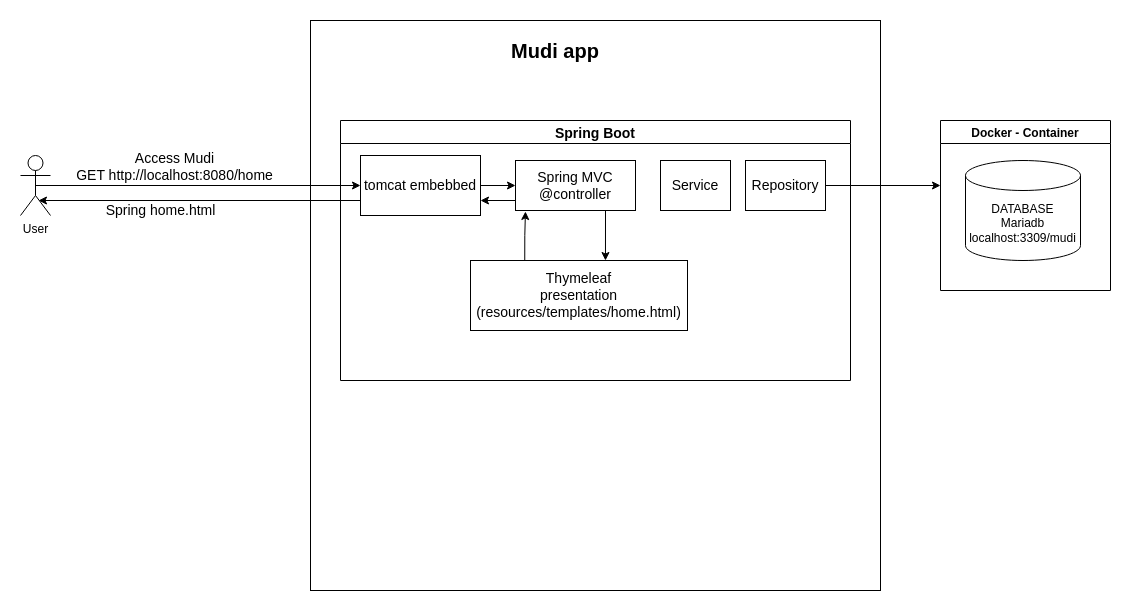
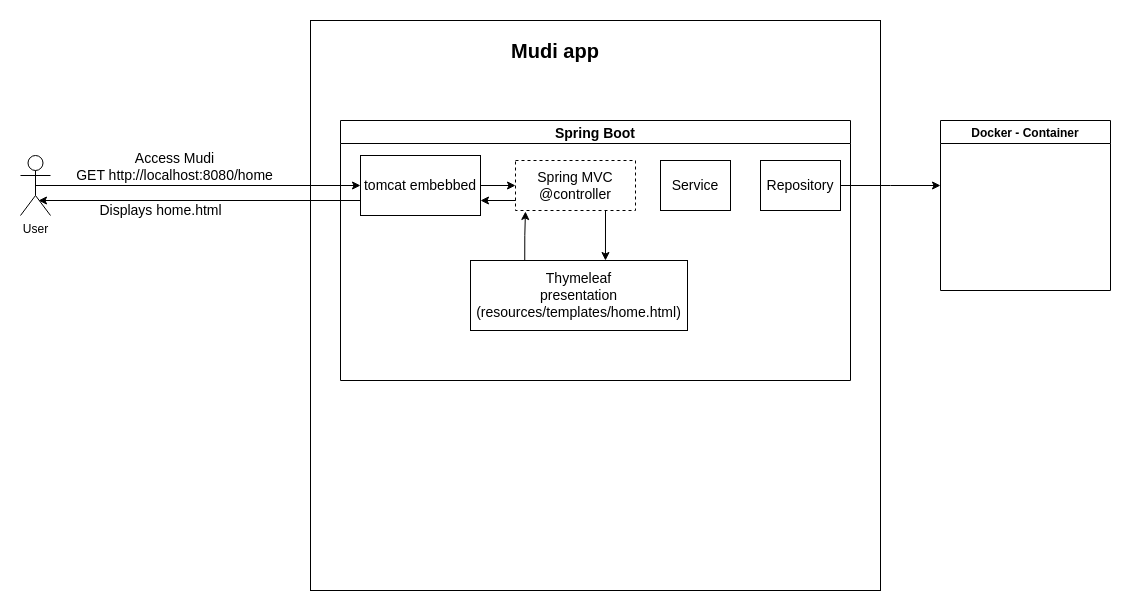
node "Spring MVC @controller": style solid -> dashed
node "Repository": moved (786, 186) -> (801, 186)
node "Spring home.html": label "Spring home.html" -> "Displays home.html"
node "DATABASE Mariadb localhost:3309/mudi": removed
